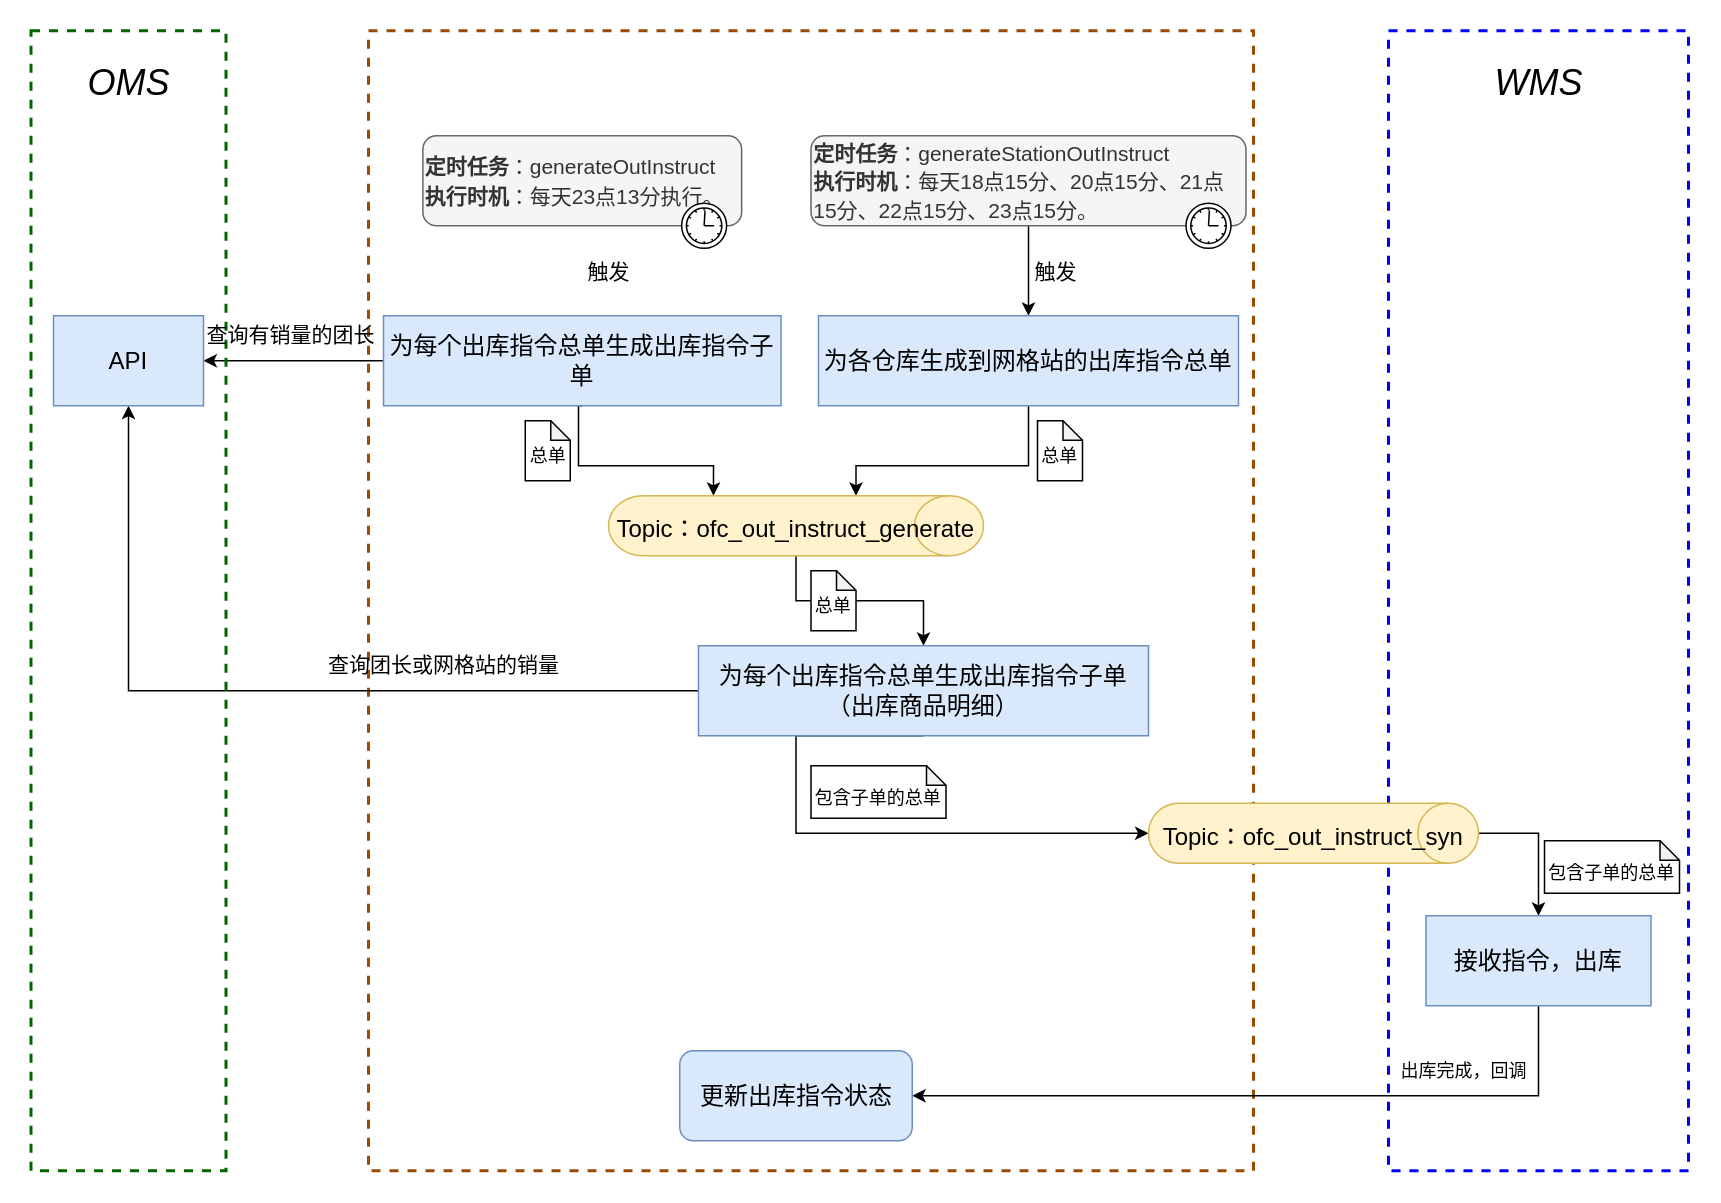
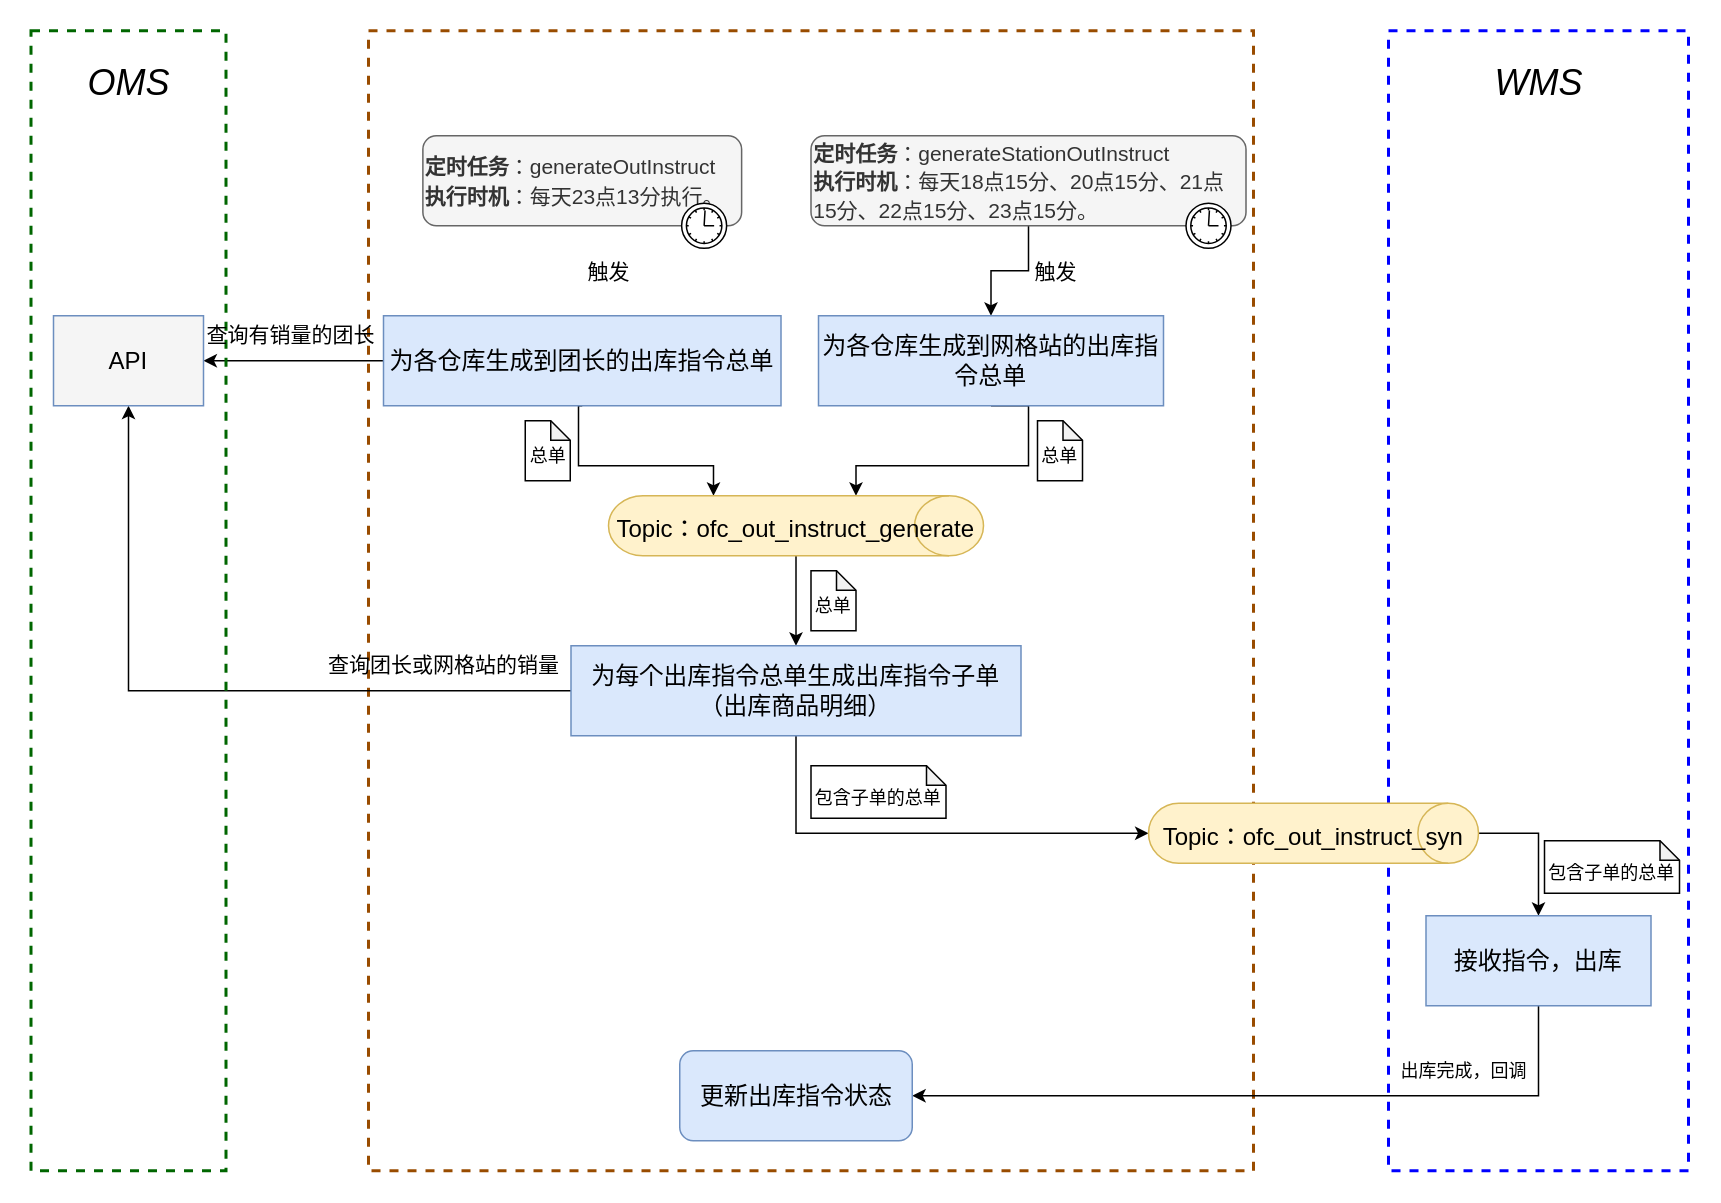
node "API": fillcolor #dae8fc -> #f5f5f5
node "为每个出库指令总单生成出库指令子单": label "为每个出库指令总单生成出库指令子单" -> "为各仓库生成到团长的出库指令总单"
node "为各仓库生成到网格站的出库指令总单": size 420x90 -> 345x90
node "为每个出库指令总单生成出库指令子单（出库商品明细）": moved (923, 691) -> (796, 691)
